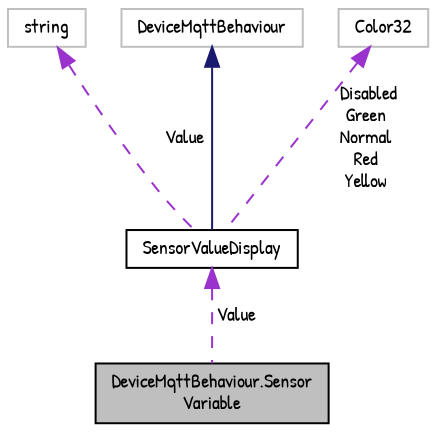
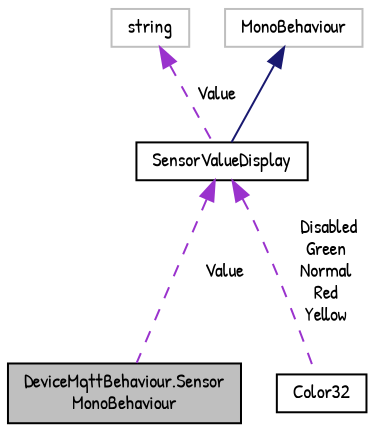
node "DeviceMqttBehaviour": label "DeviceMqttBehaviour" -> "MonoBehaviour"
node "Color32": color grey75 -> black
edge "SensorValueDisplay" -> "Color32": reversed
node "DeviceMqttBehaviour.Sensor Variable": label "DeviceMqttBehaviour.Sensor Variable" -> "DeviceMqttBehaviour.Sensor MonoBehaviour"
